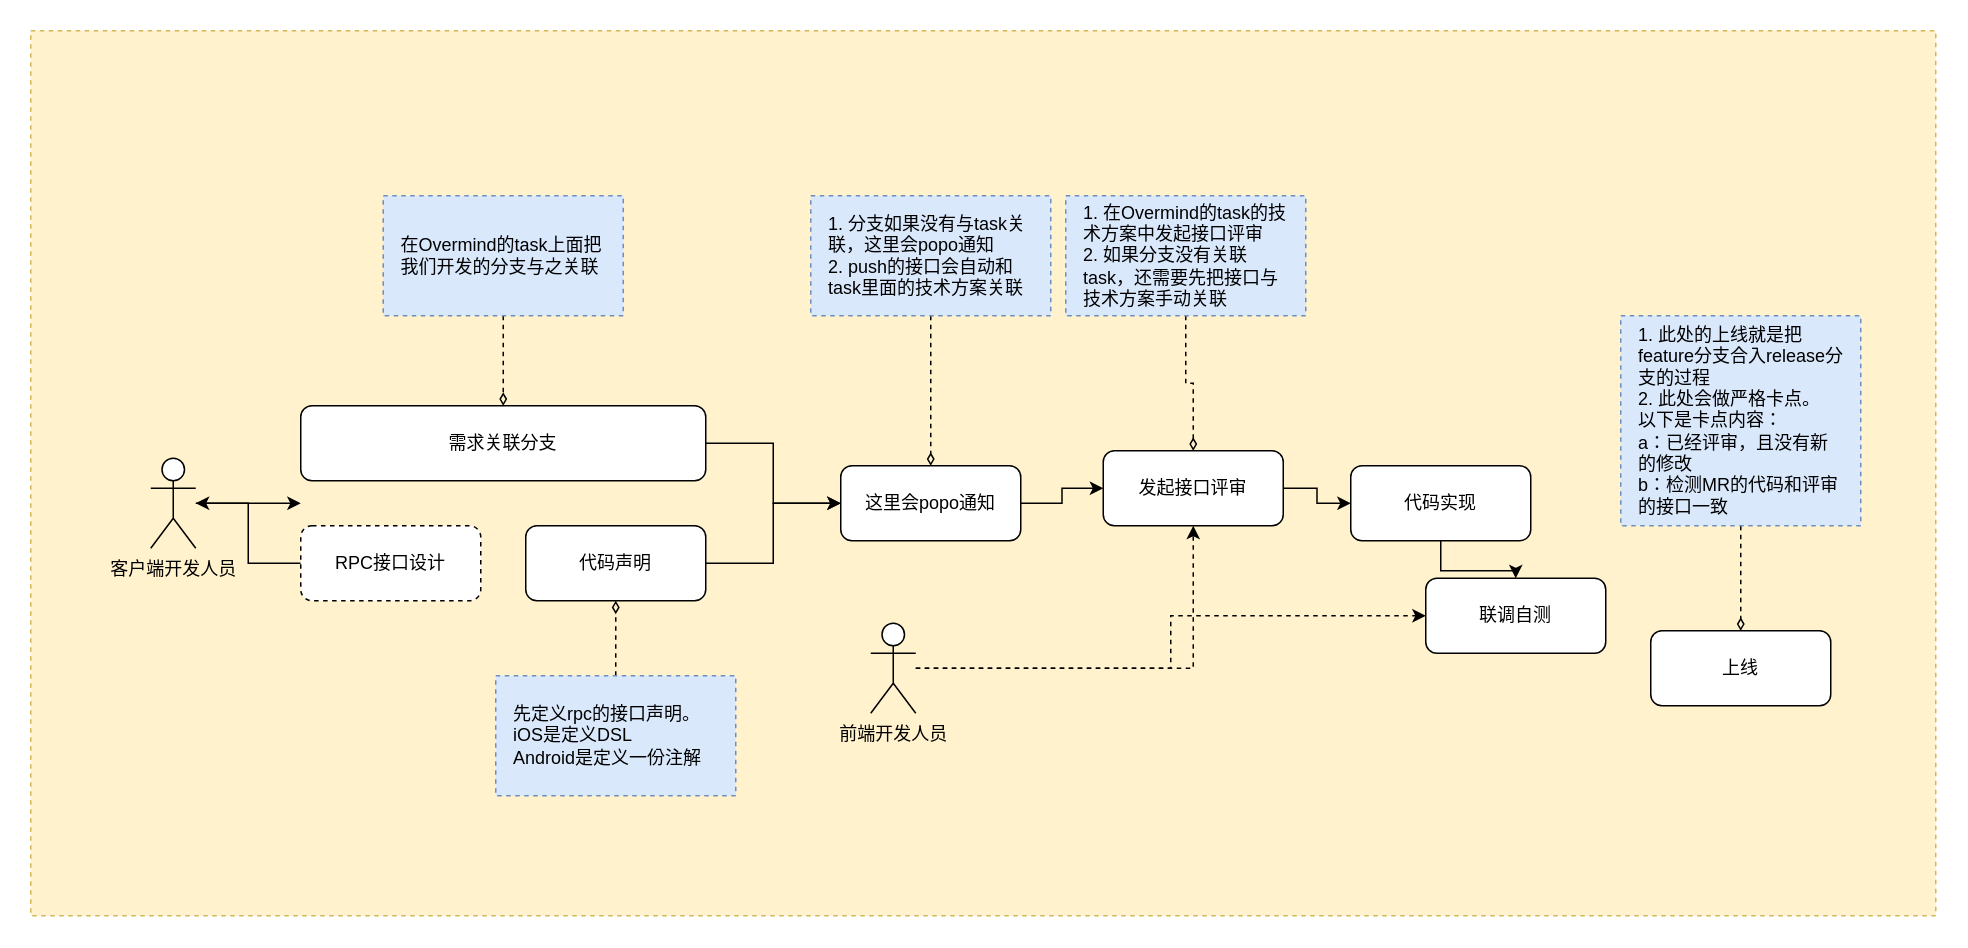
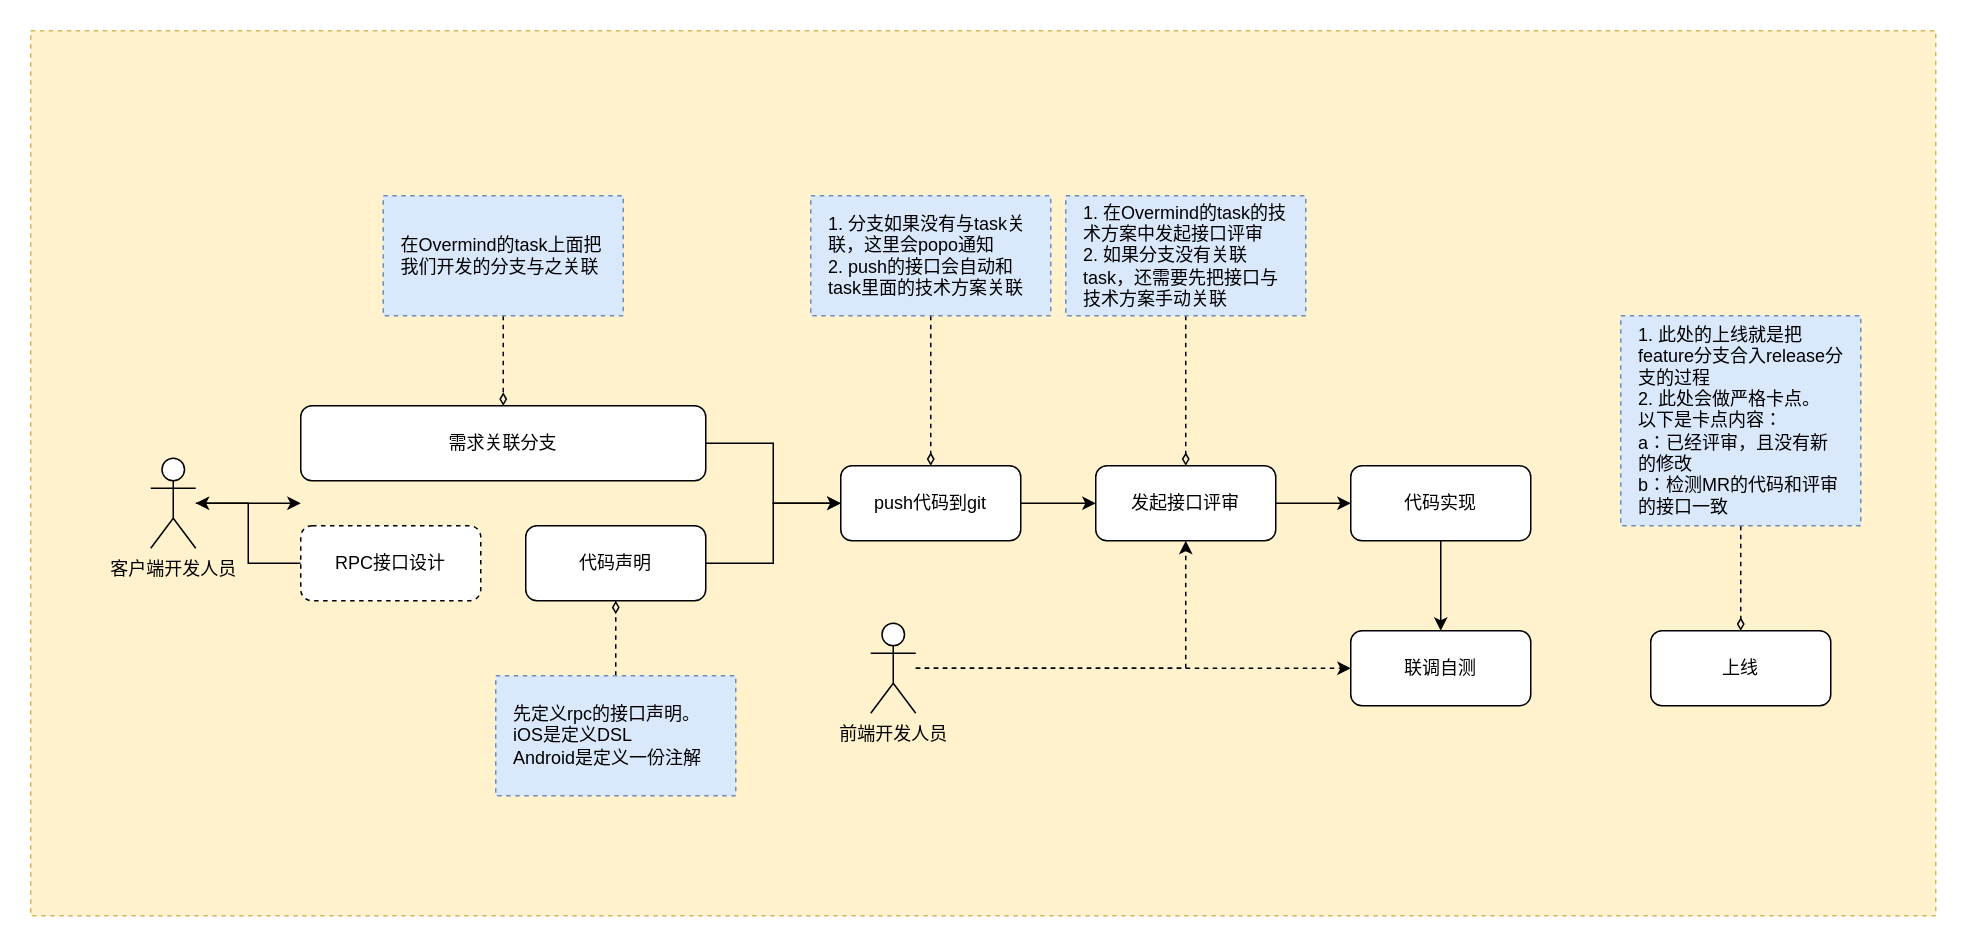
node "发起接口评审": moved (1193, 488) -> (1186, 503)
node "这里会popo通知": label "这里会popo通知" -> "push代码到git"
node "联调自测": moved (1516, 616) -> (1441, 668)
